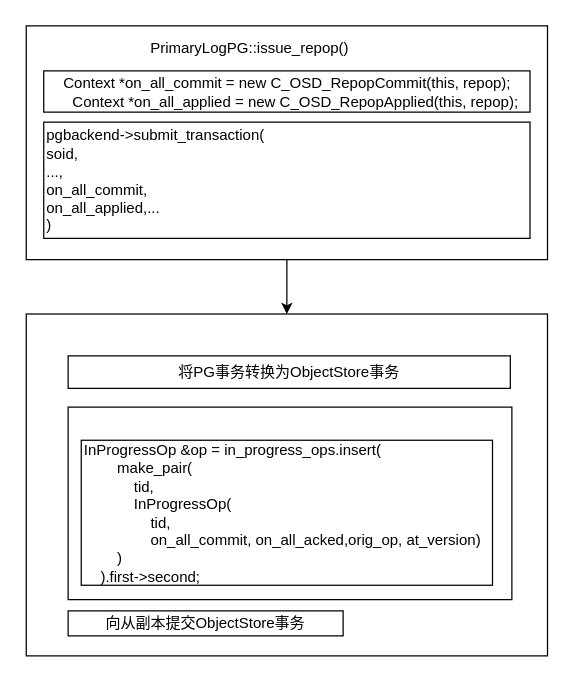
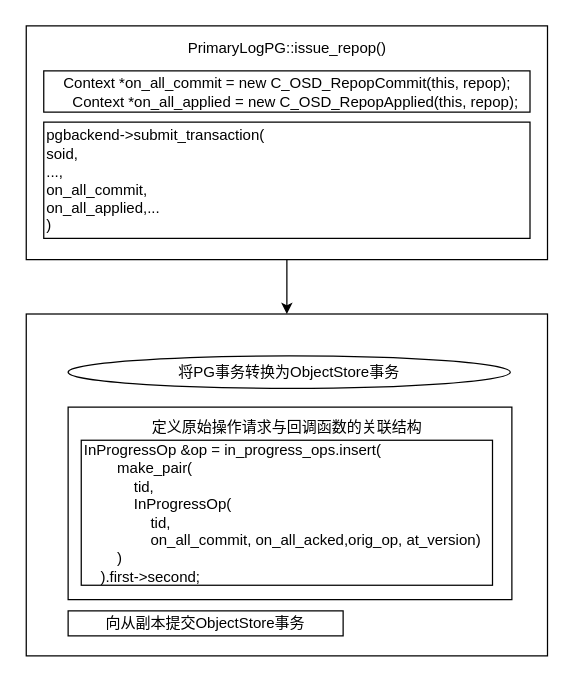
node "PrimaryLogPG::issue_repop()": moved (249, 48) -> (287, 48)
node "将PG事务转换为ObjectStore事务": shape rectangle -> ellipse
node "定义原始操作请求与回调函数的关联结构": added
